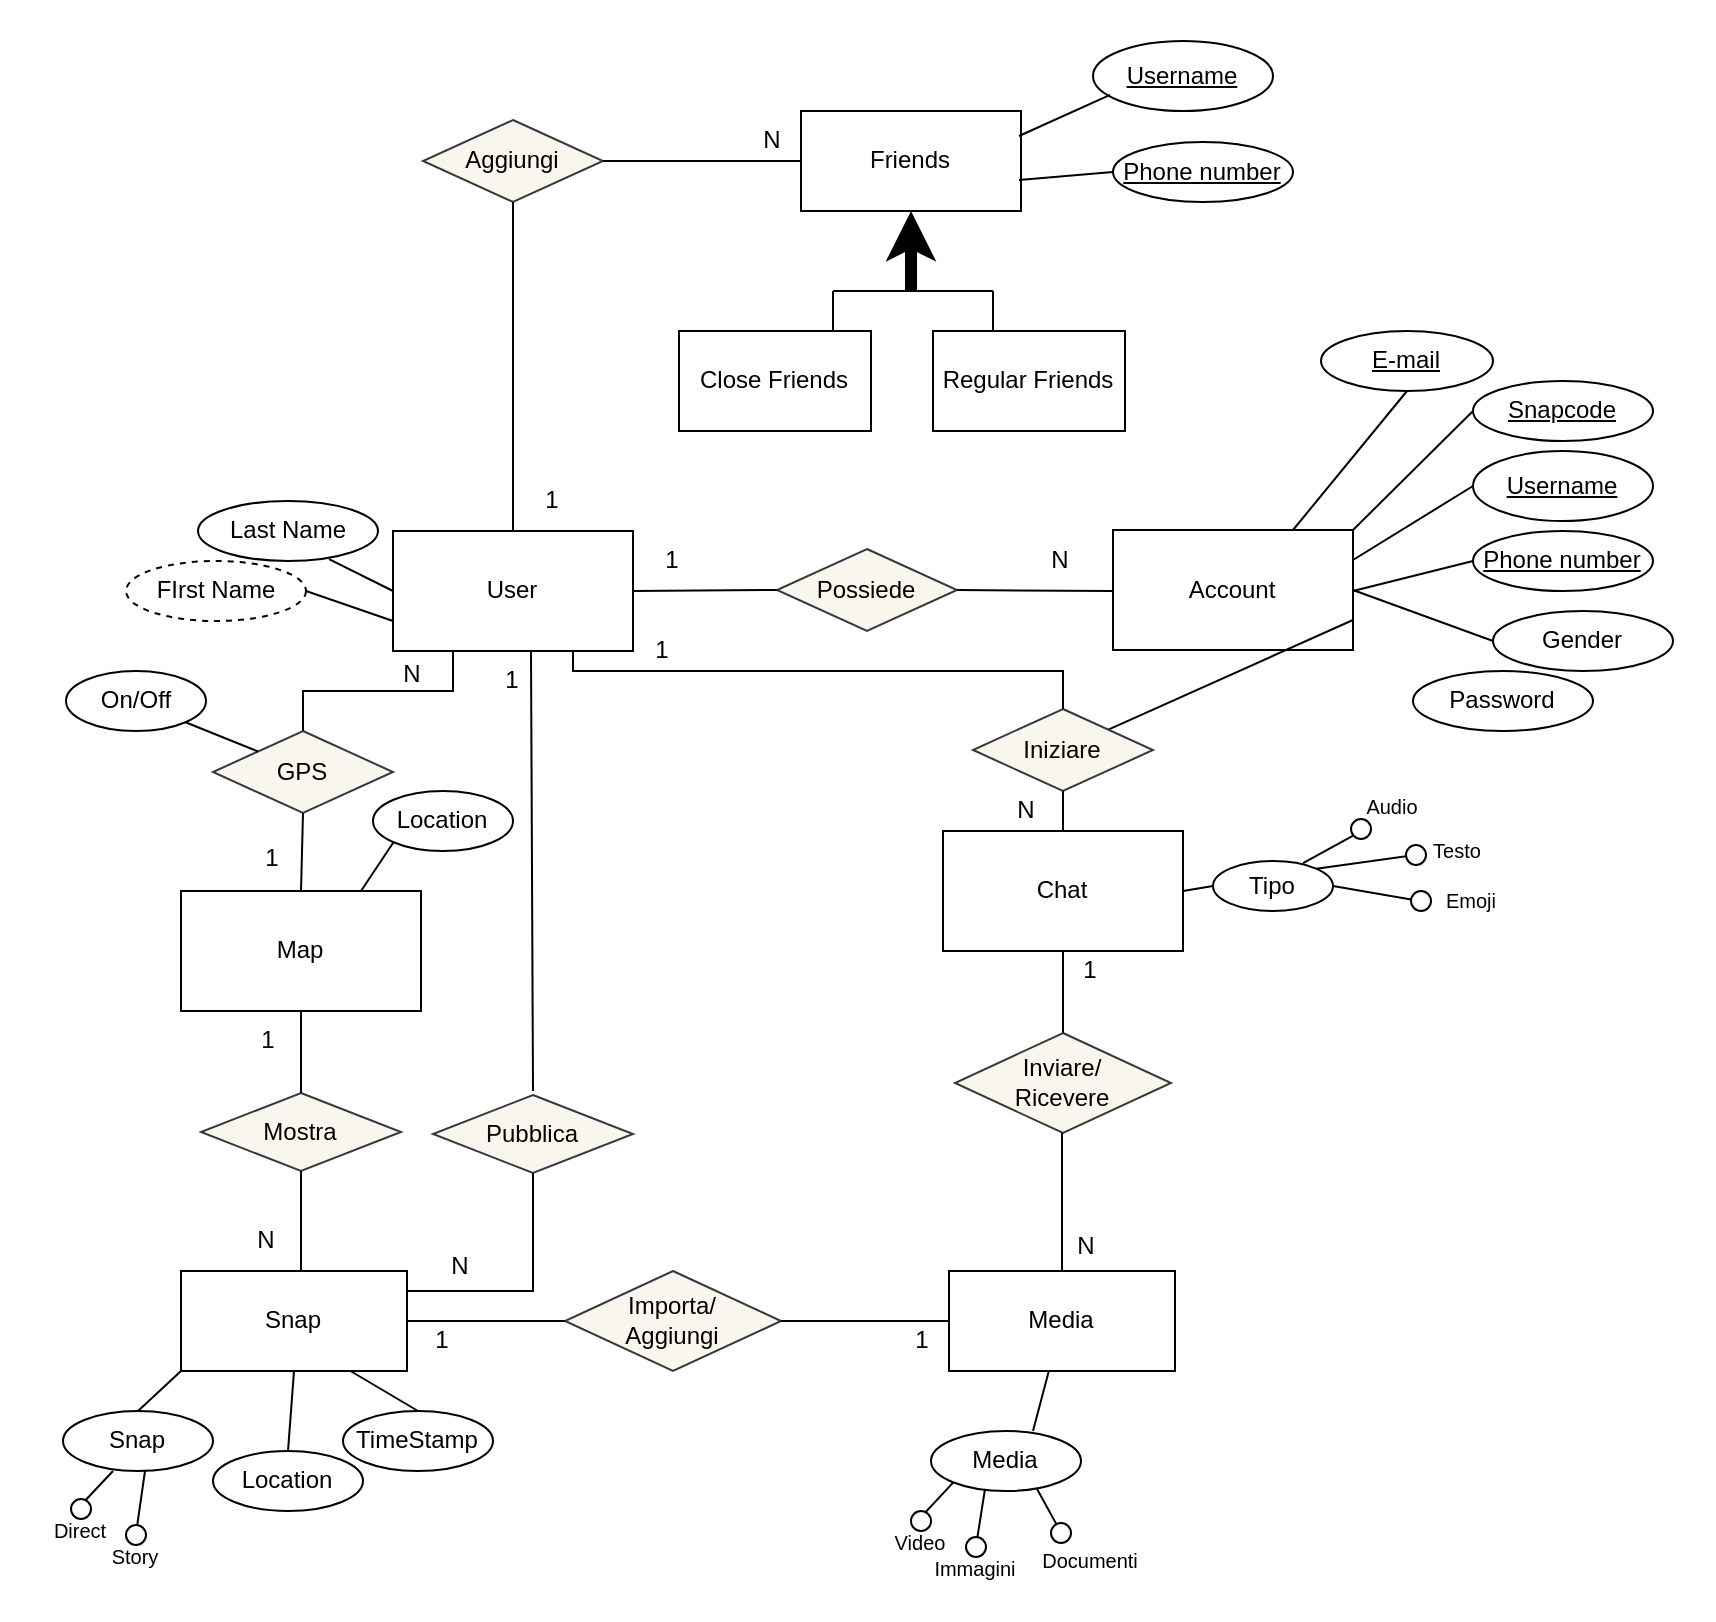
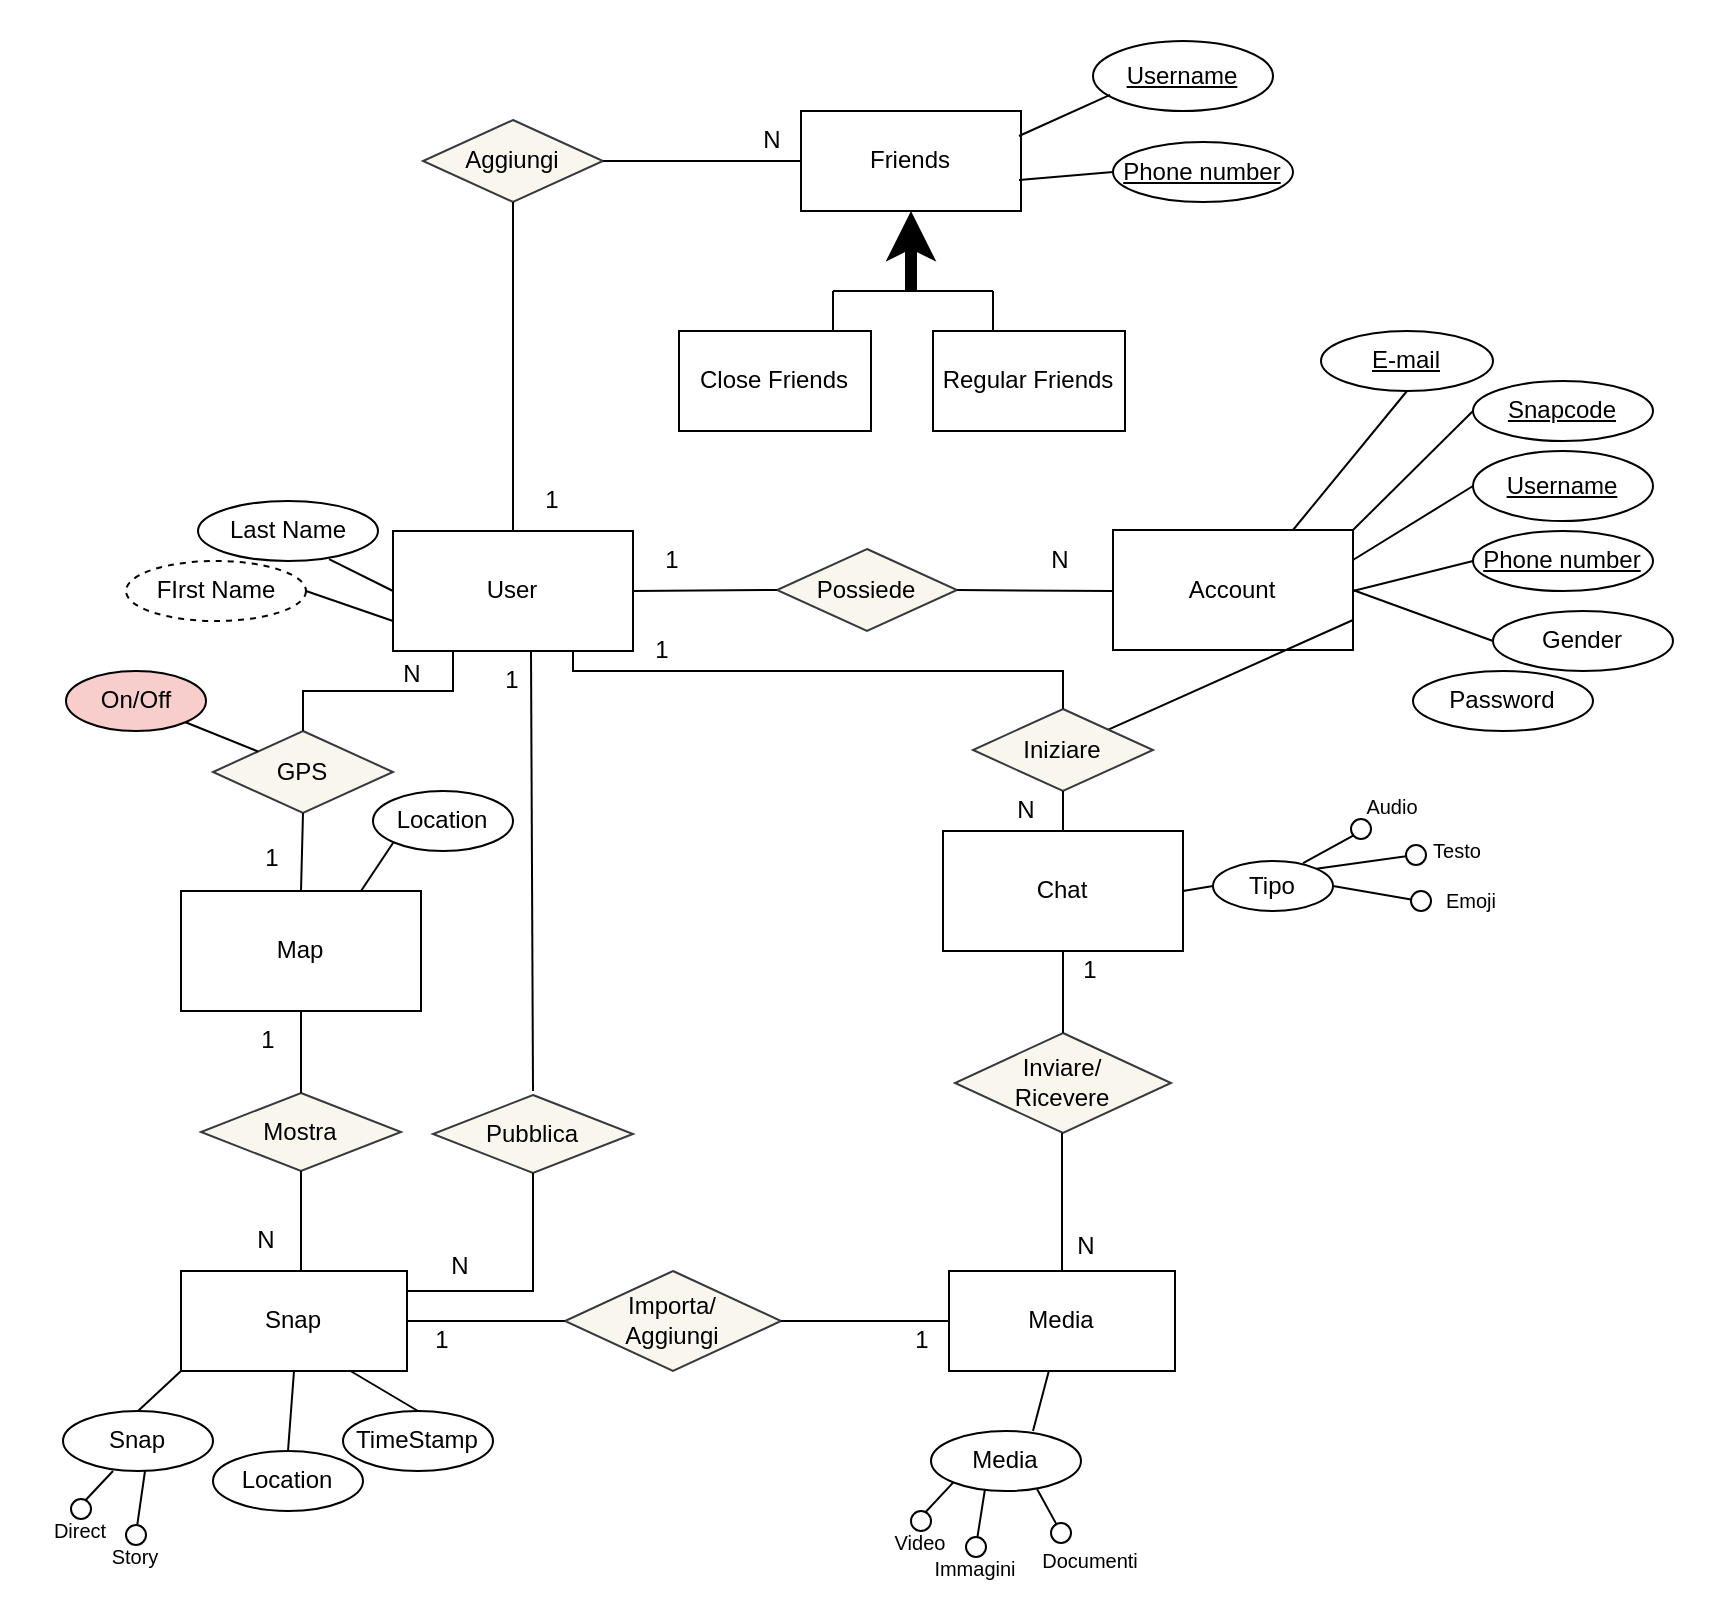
node "On/Off": fillcolor #ffffff -> #f8cecc
